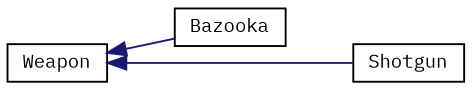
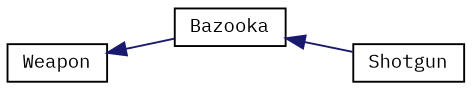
edge "Shotgun" -> "Weapon": now "Shotgun" -> "Bazooka"
